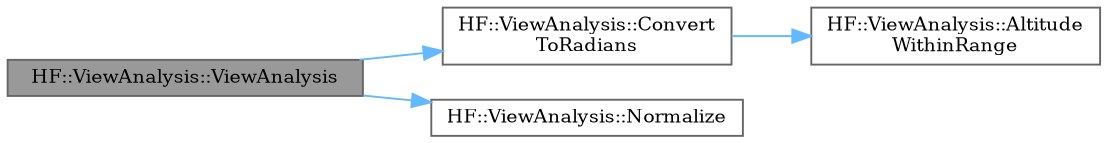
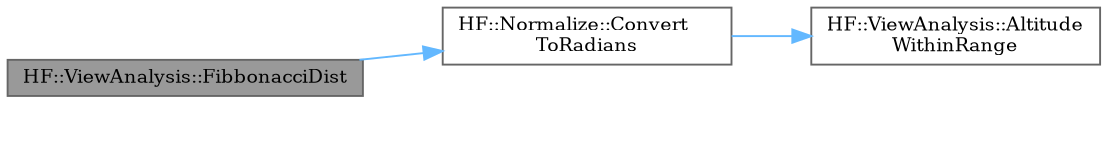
node "HF::ViewAnalysis::Convert ToRadians": label "HF::ViewAnalysis::Convert ToRadians" -> "HF::Normalize::Convert ToRadians"
node "HF::ViewAnalysis::ViewAnalysis": label "HF::ViewAnalysis::ViewAnalysis" -> "HF::ViewAnalysis::FibbonacciDist"
node "HF::ViewAnalysis::Normalize": removed
